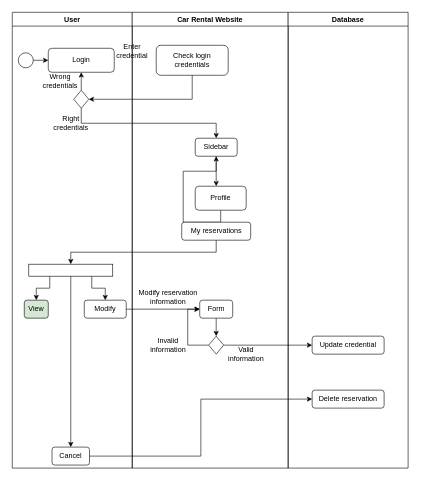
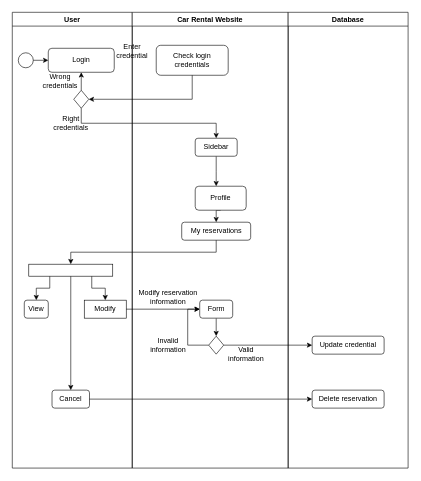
edge "Profile" -> "Sidebar": now "Profile" -> "My reservations"
node "View": fillcolor #d5e8d4 -> #ffffff
node "Modify": shape rounded rectangle -> rectangle
node "Cancel": moved (71, 456) -> (71, 399)
